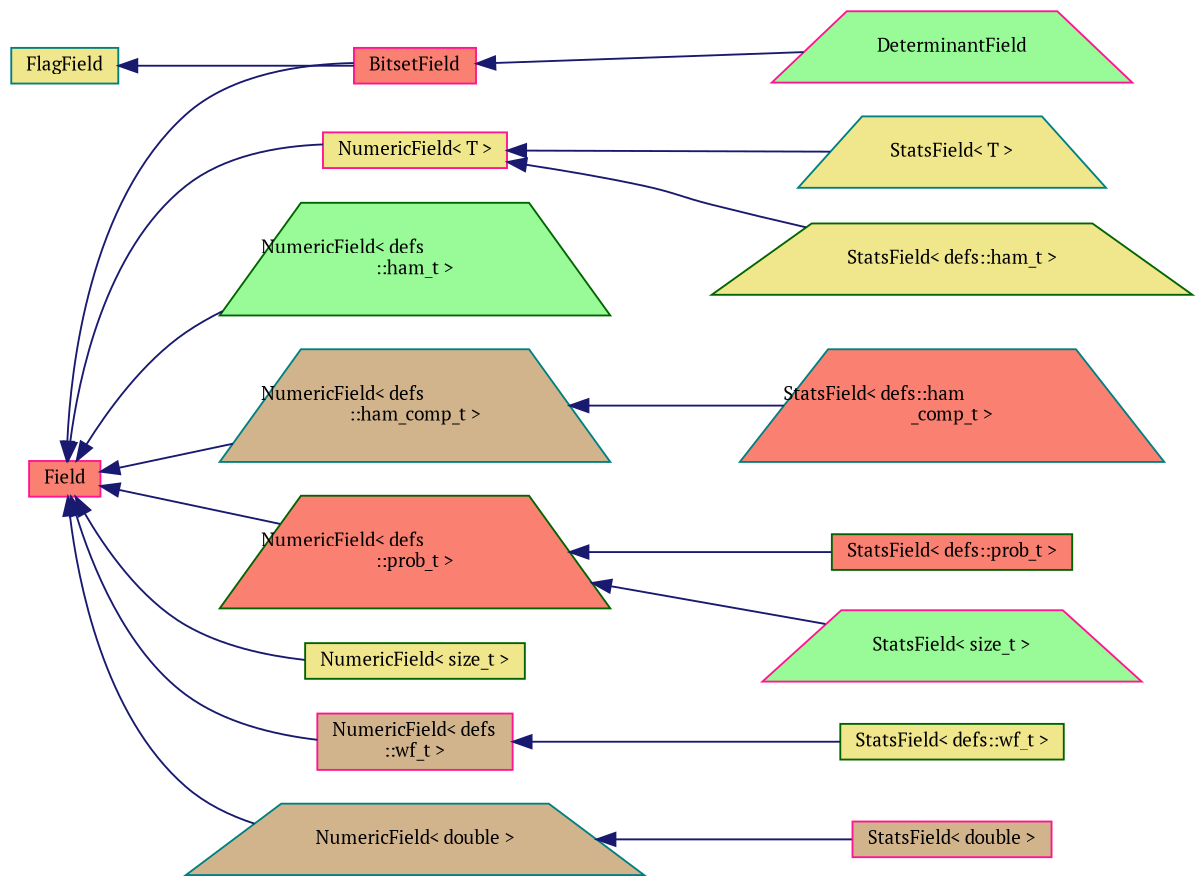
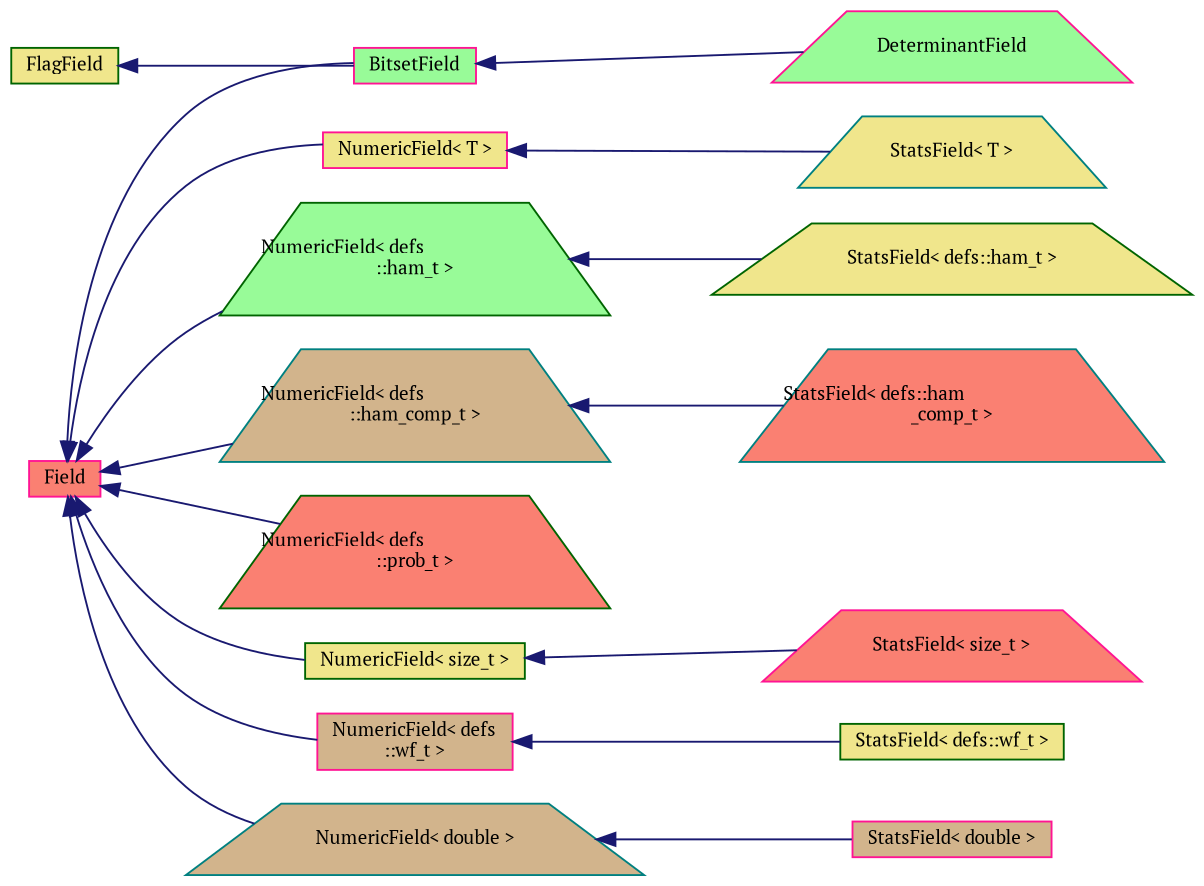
node "FlagField": color teal -> darkgreen
node "BitsetField": fillcolor salmon -> palegreen
edge "StatsField< defs::ham_t >" -> "NumericField< T >": now "StatsField< defs::ham_t >" -> "NumericField< defs ::ham_t >"
node "StatsField< defs::prob_t >": removed
edge "StatsField< size_t >" -> "NumericField< defs ::prob_t >": now "StatsField< size_t >" -> "NumericField< size_t >"
node "StatsField< size_t >": fillcolor palegreen -> salmon
